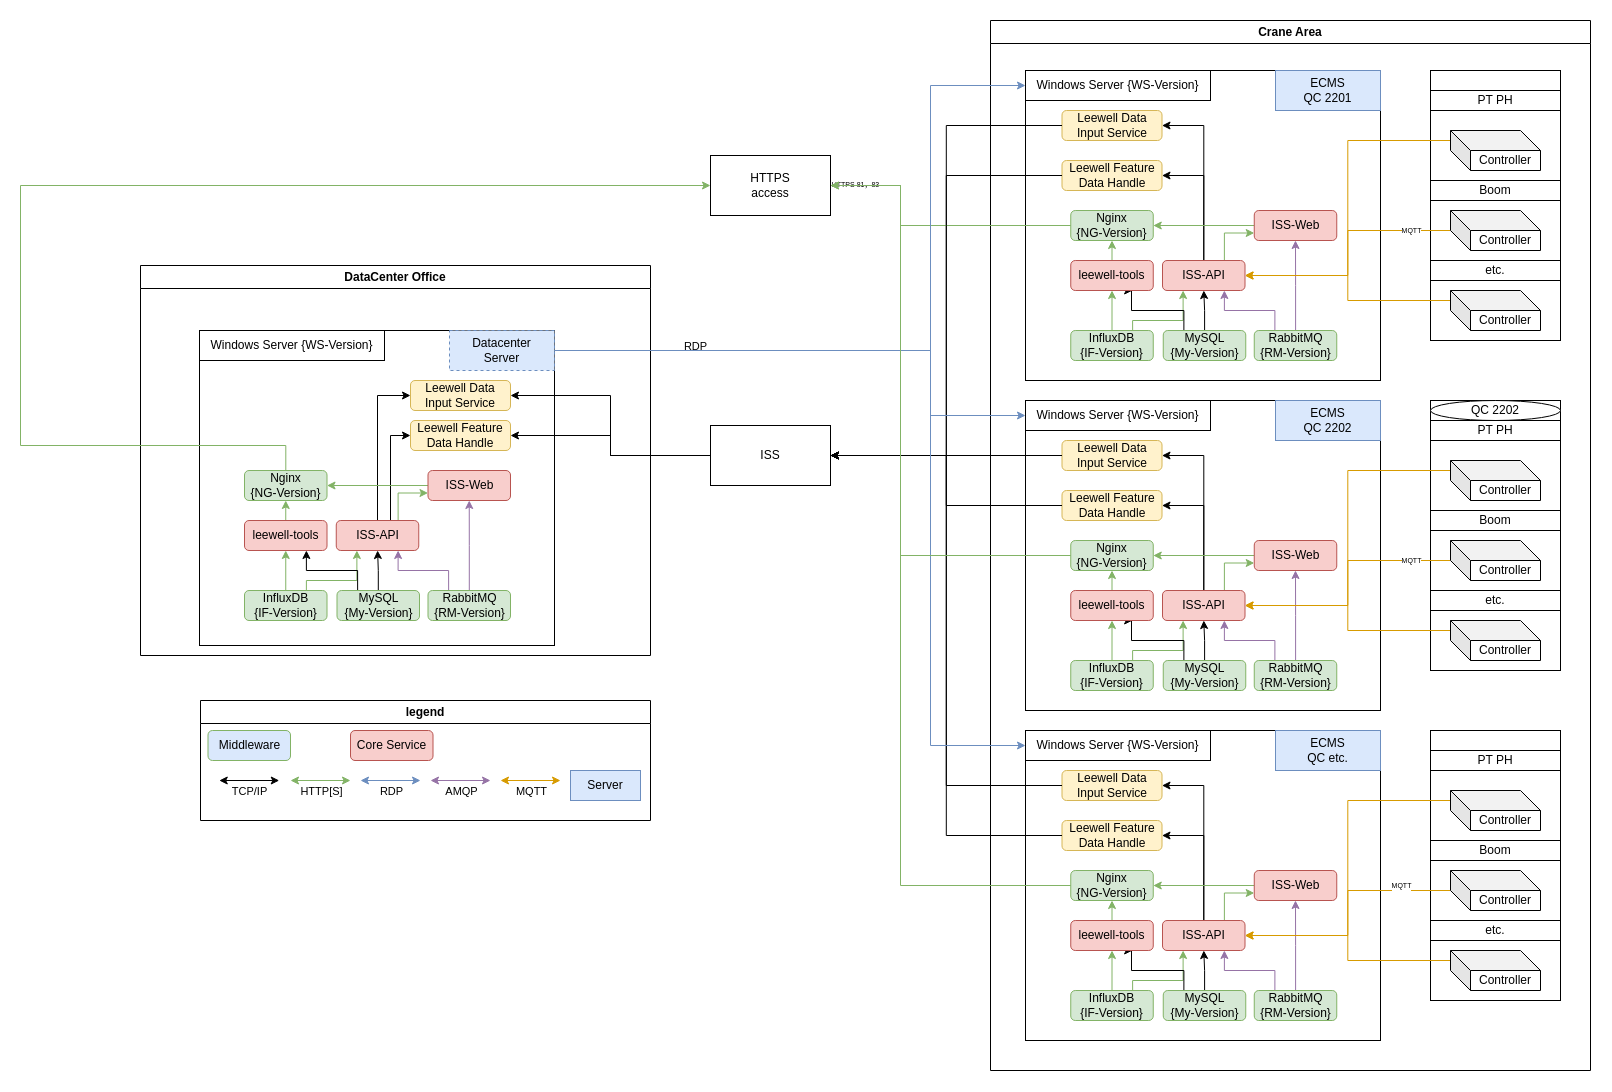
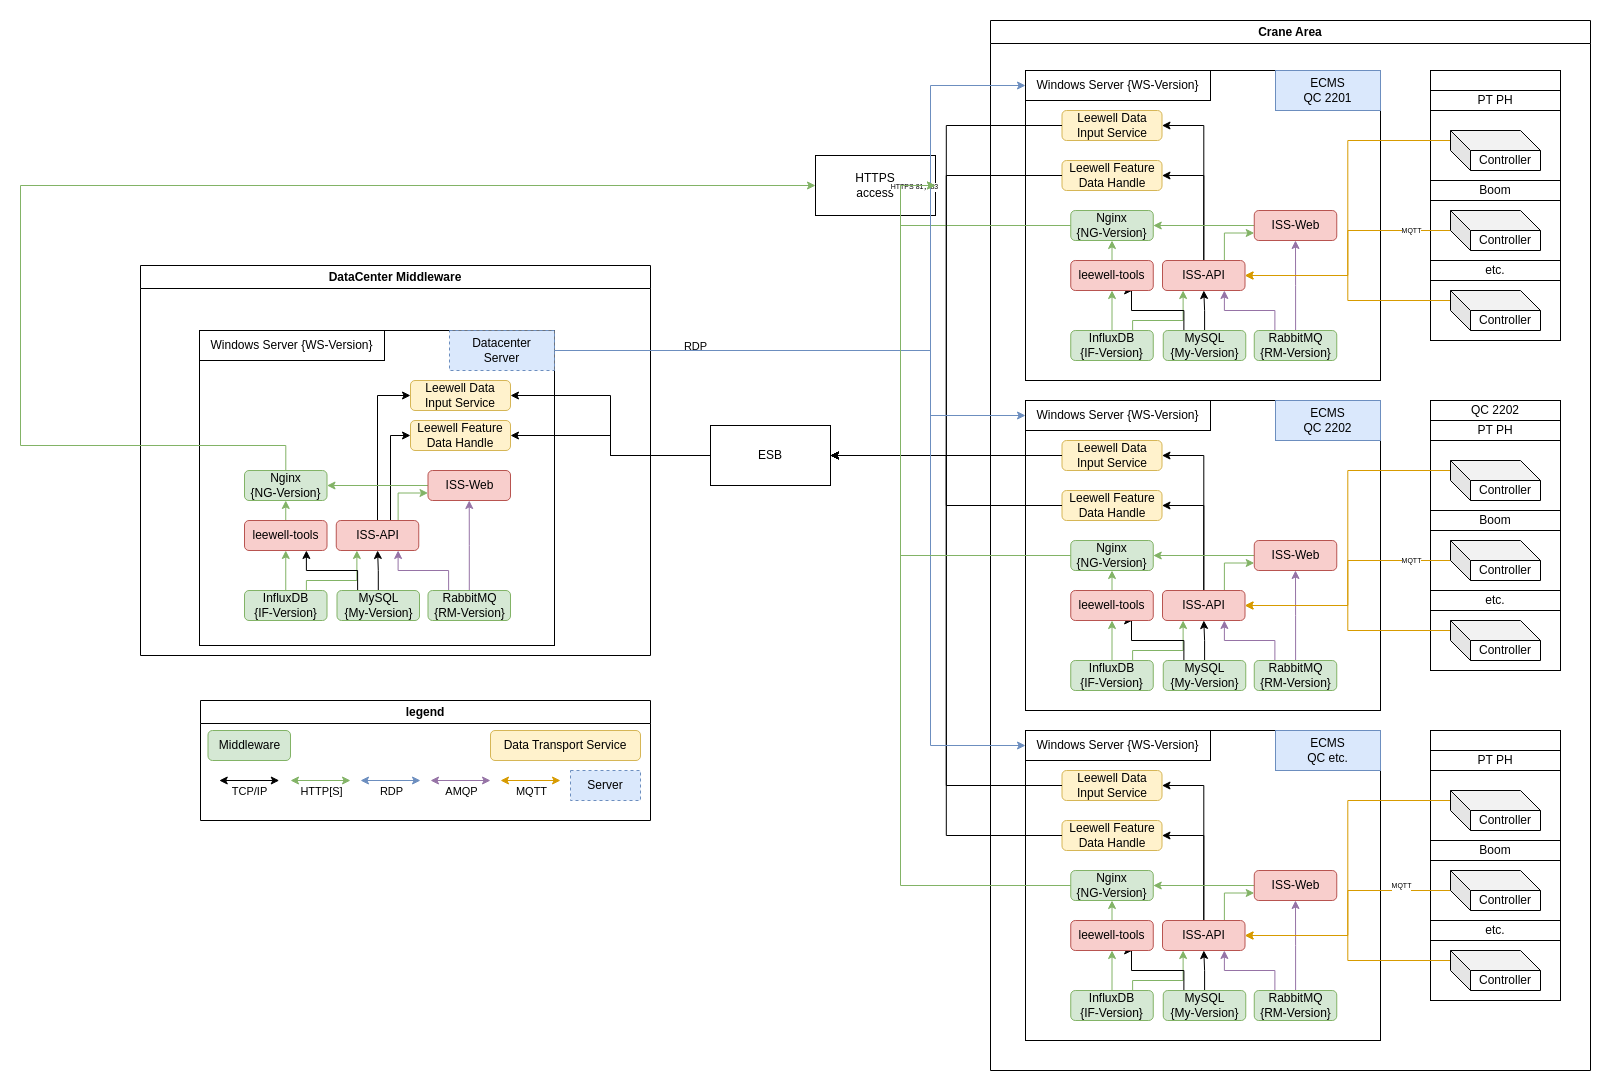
node "HTTPS access": moved (771, 186) -> (876, 186)
node "DataCenter Office": label "DataCenter Office" -> "DataCenter Middleware"
node "QC 2202": shape ellipse -> rectangle
node "ISS": label "ISS" -> "ESB"
node "Middleware": fillcolor #dae8fc -> #d5e8d4
node "Core Service": removed
node "Data Transport Service": added
node "Server": style solid -> dashed
